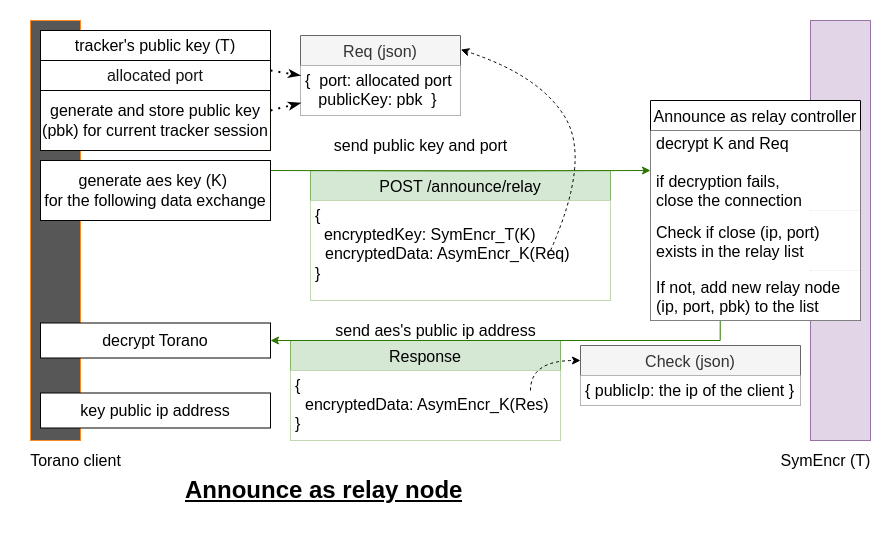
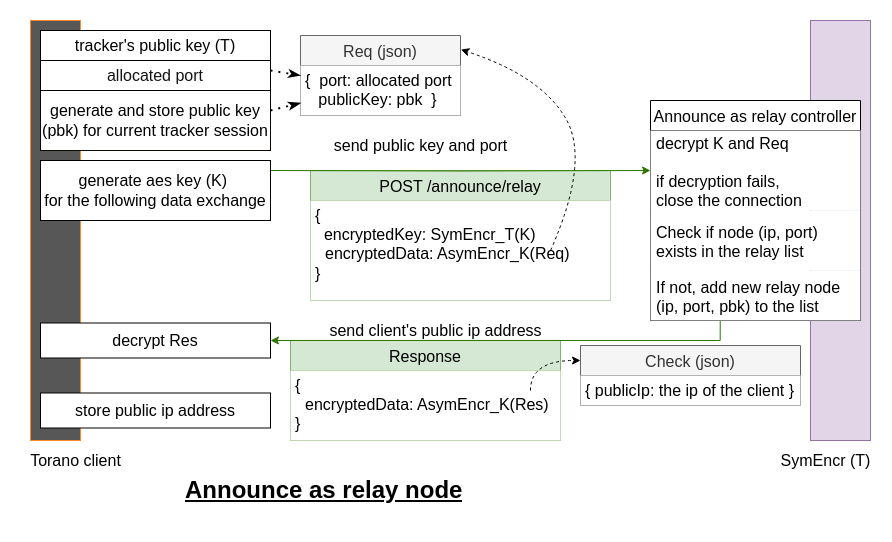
node "Check if close (ip, port) exists in the relay list": label "Check if close (ip, port) exists in the relay list" -> "Check if node (ip, port) exists in the relay list"
node "send aes's public ip address": label "send aes's public ip address" -> "send client's public ip address"
node "decrypt Torano": label "decrypt Torano" -> "decrypt Res"
node "key public ip address": label "key public ip address" -> "store public ip address"
